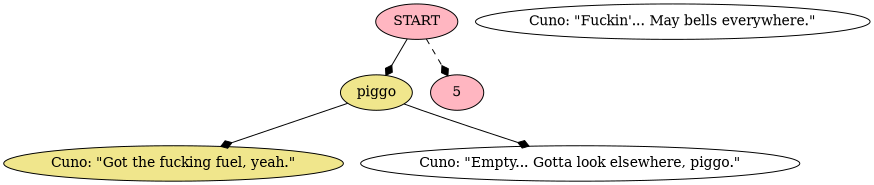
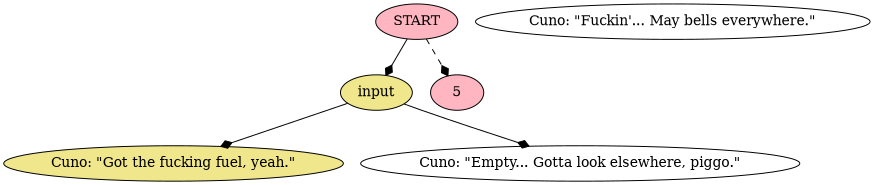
node "piggo": label "piggo" -> "input"
